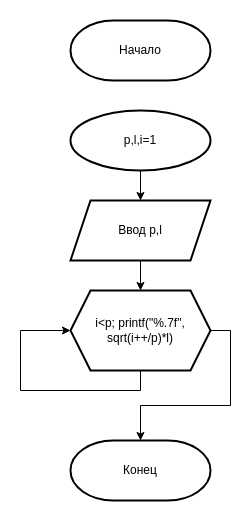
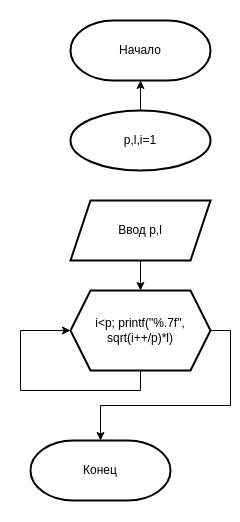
edge "p,l,i=1" -> "Ввод p,l": now "p,l,i=1" -> "Начало"
node "Конец": moved (141, 471) -> (101, 471)
